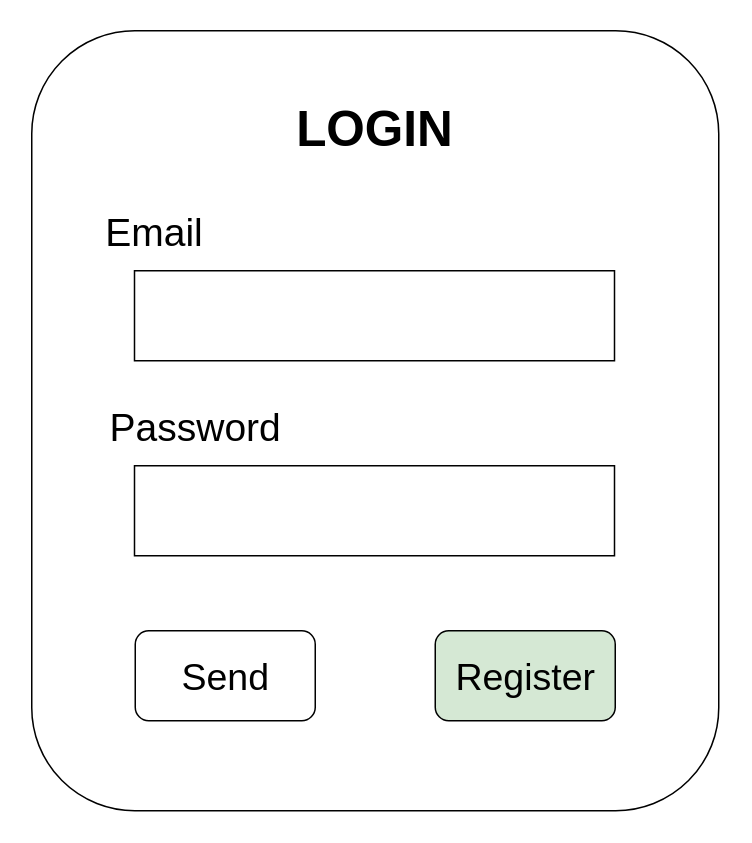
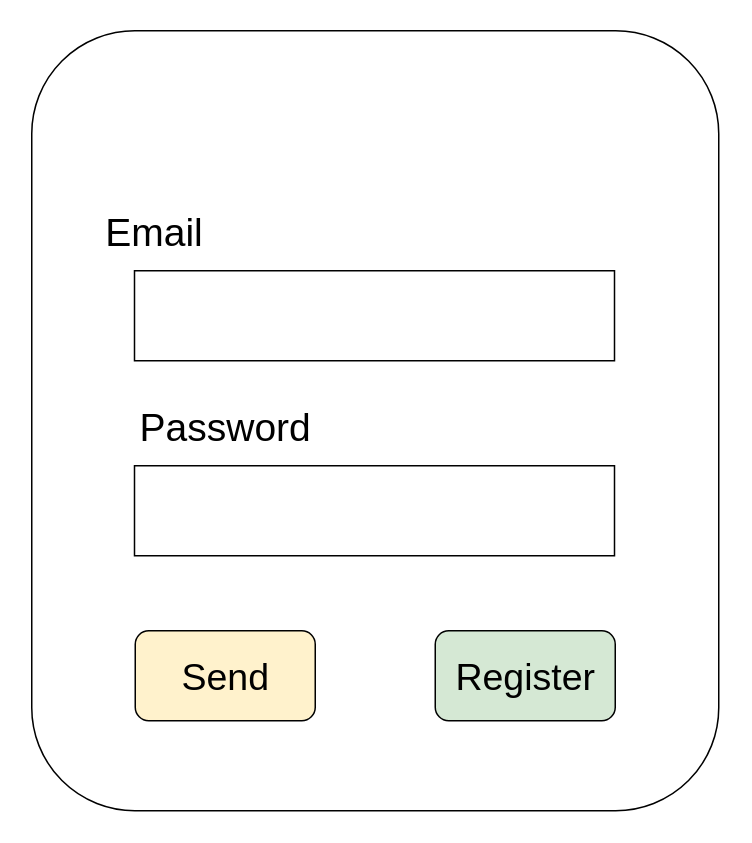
node "LOGIN": removed
node "Password": moved (449, 428) -> (479, 428)
node "Send": fillcolor #ffffff -> #fff2cc
